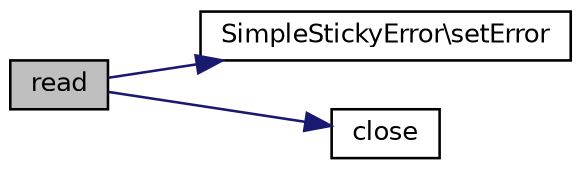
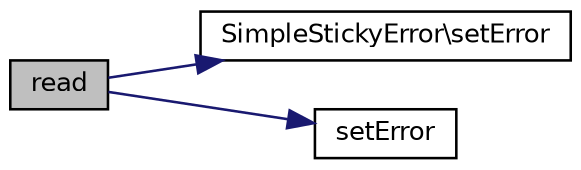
node "close": label "close" -> "setError"
